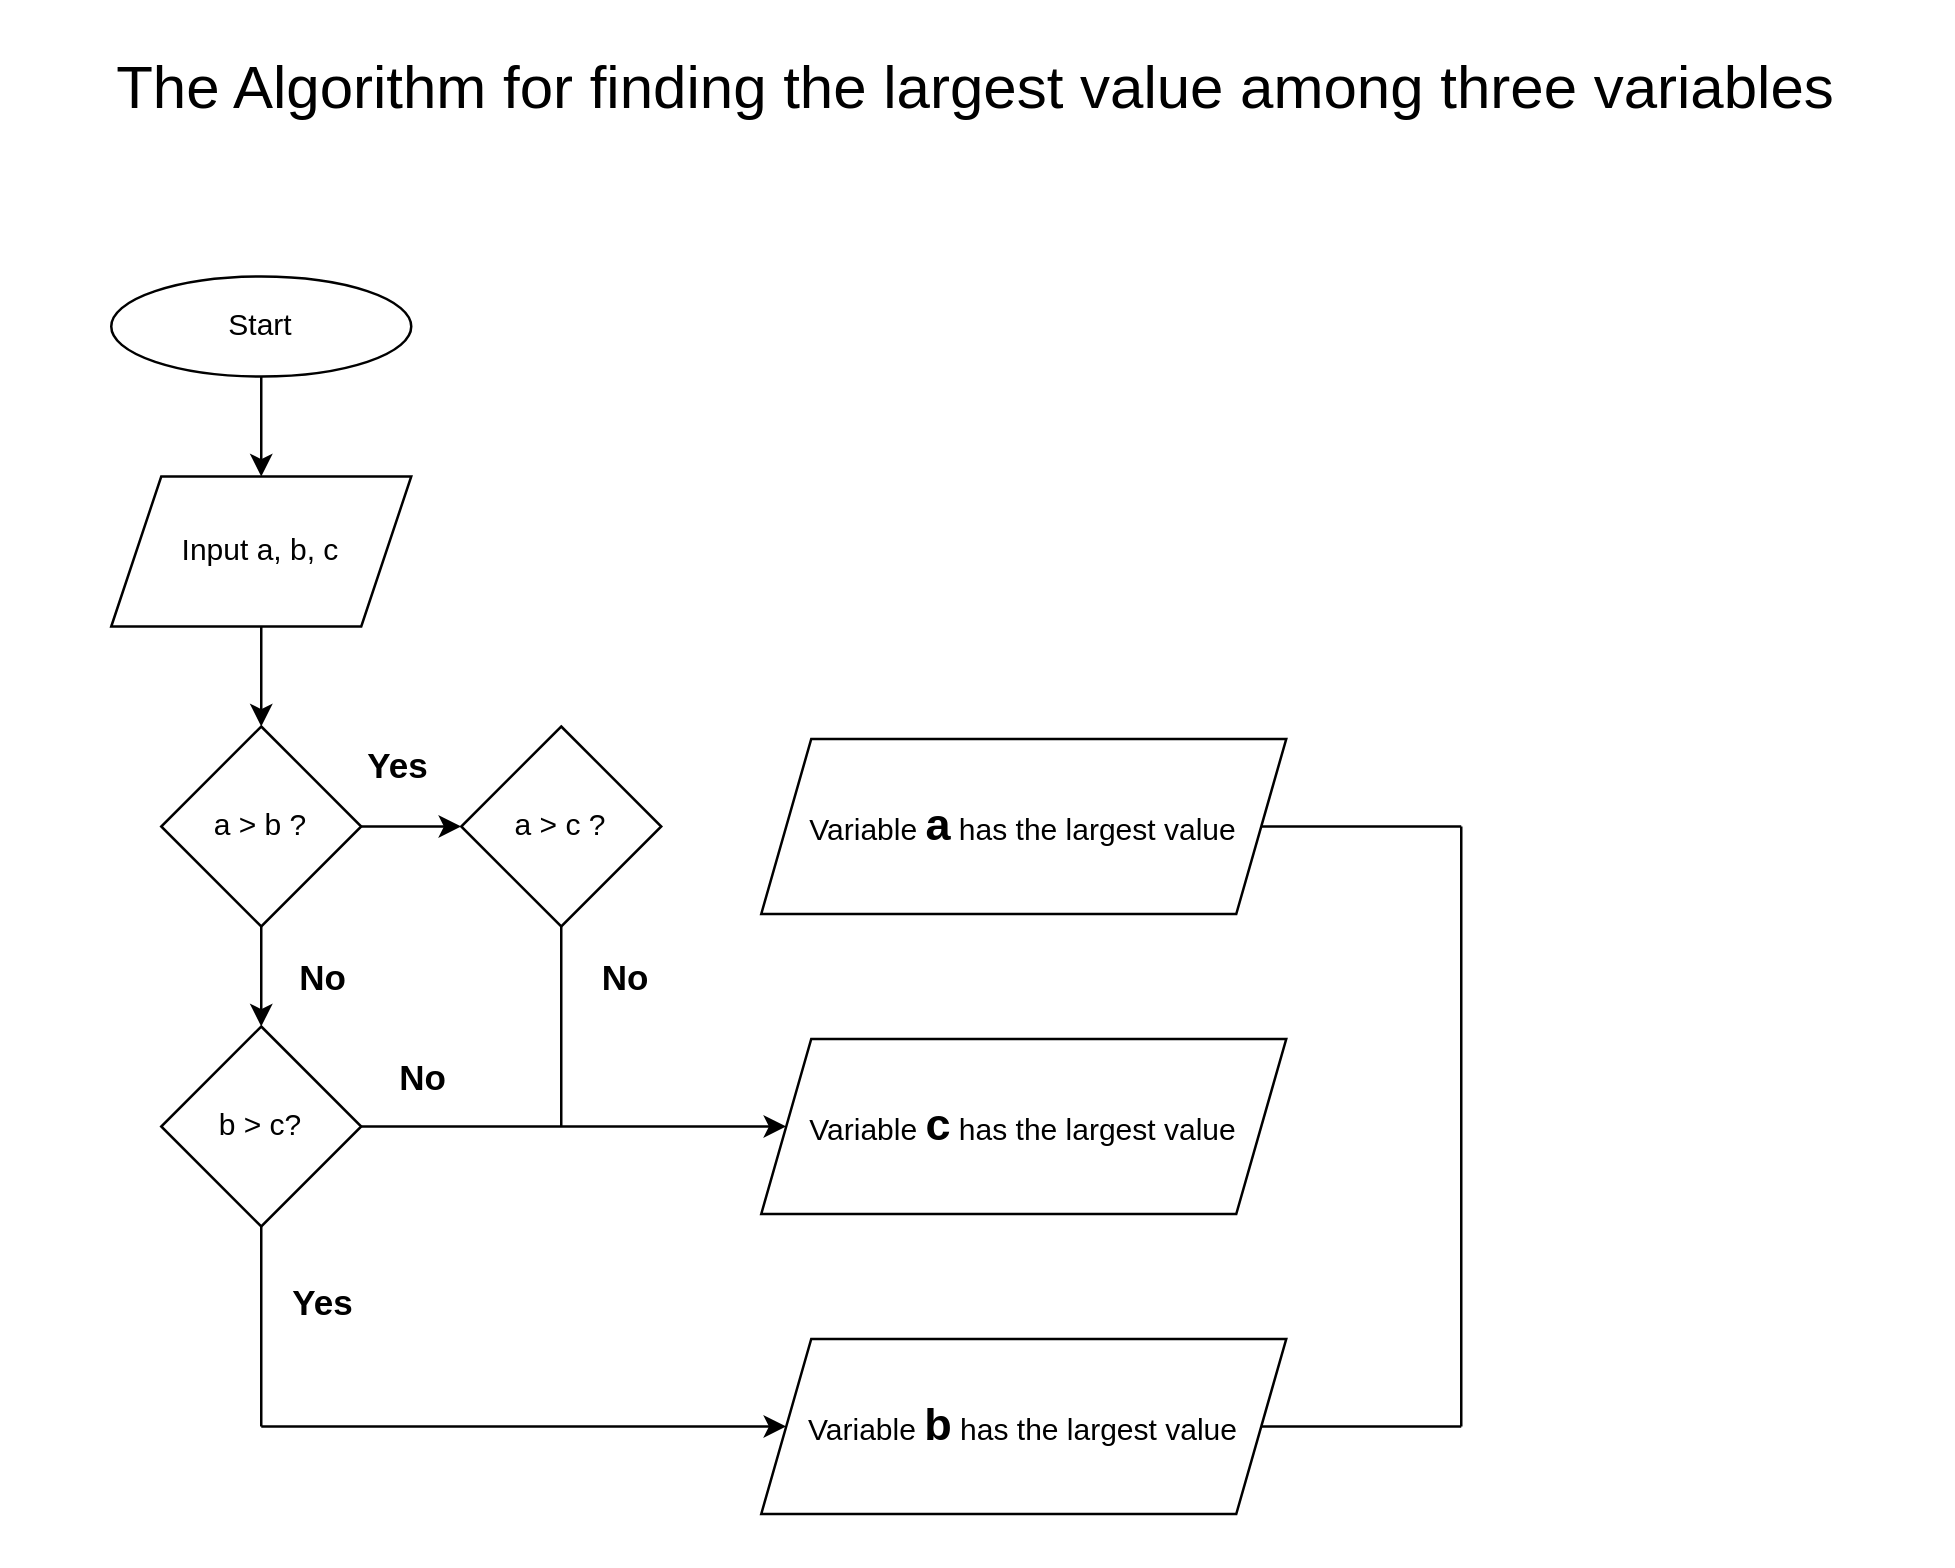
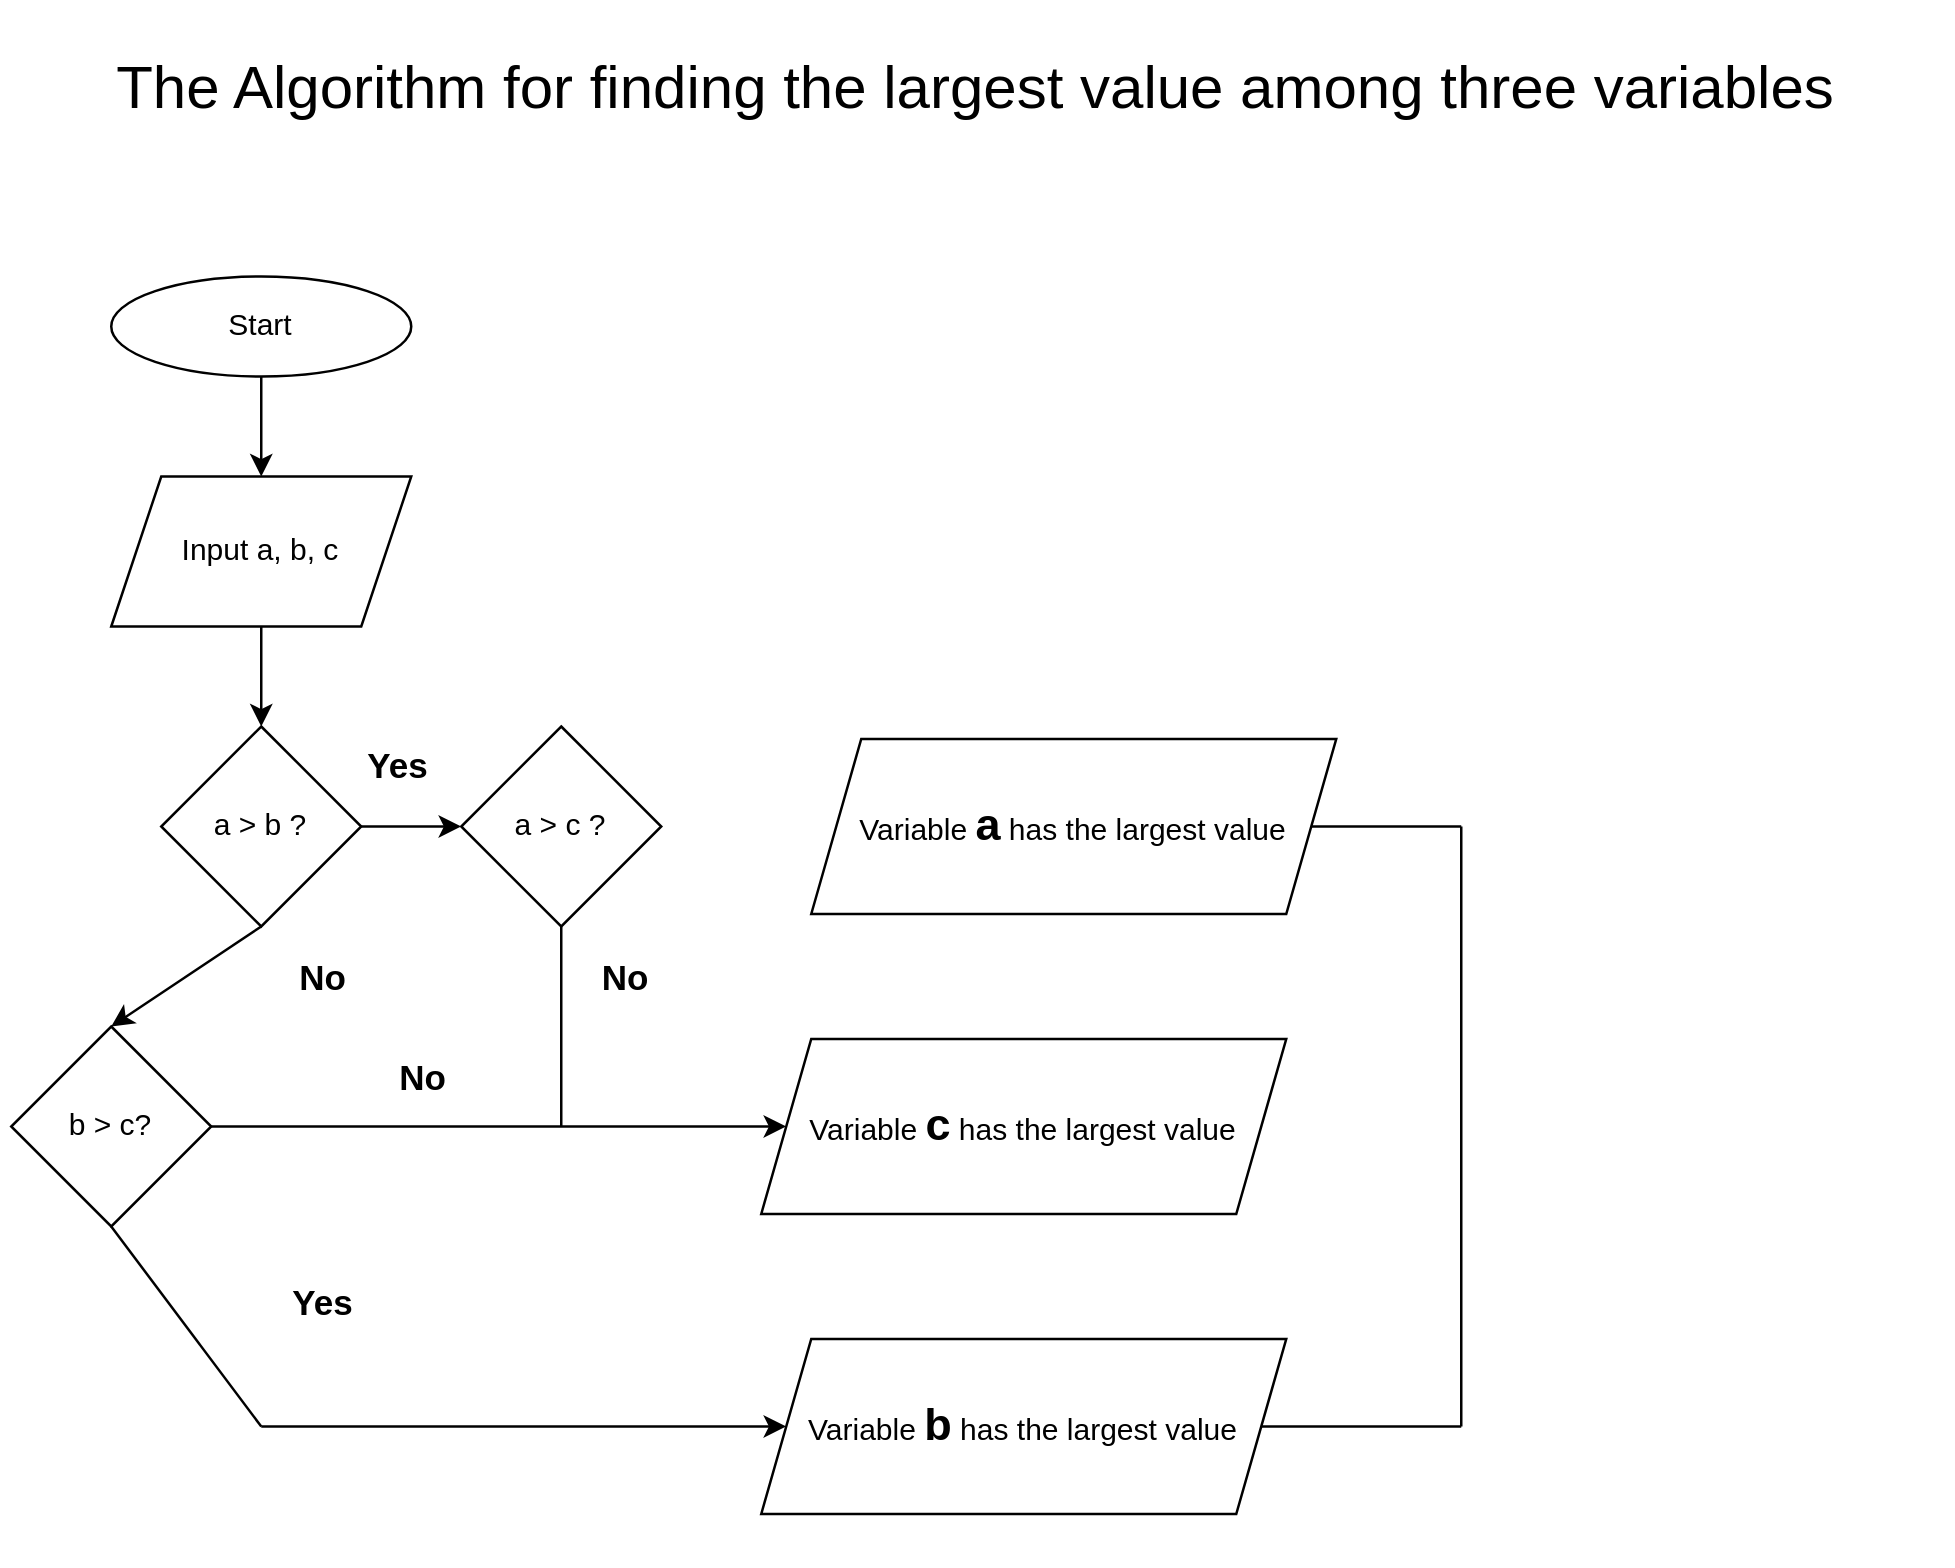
node "Variable a has the largest value": moved (1024, 826) -> (1074, 826)
node "b > c?": moved (261, 1126) -> (111, 1126)
